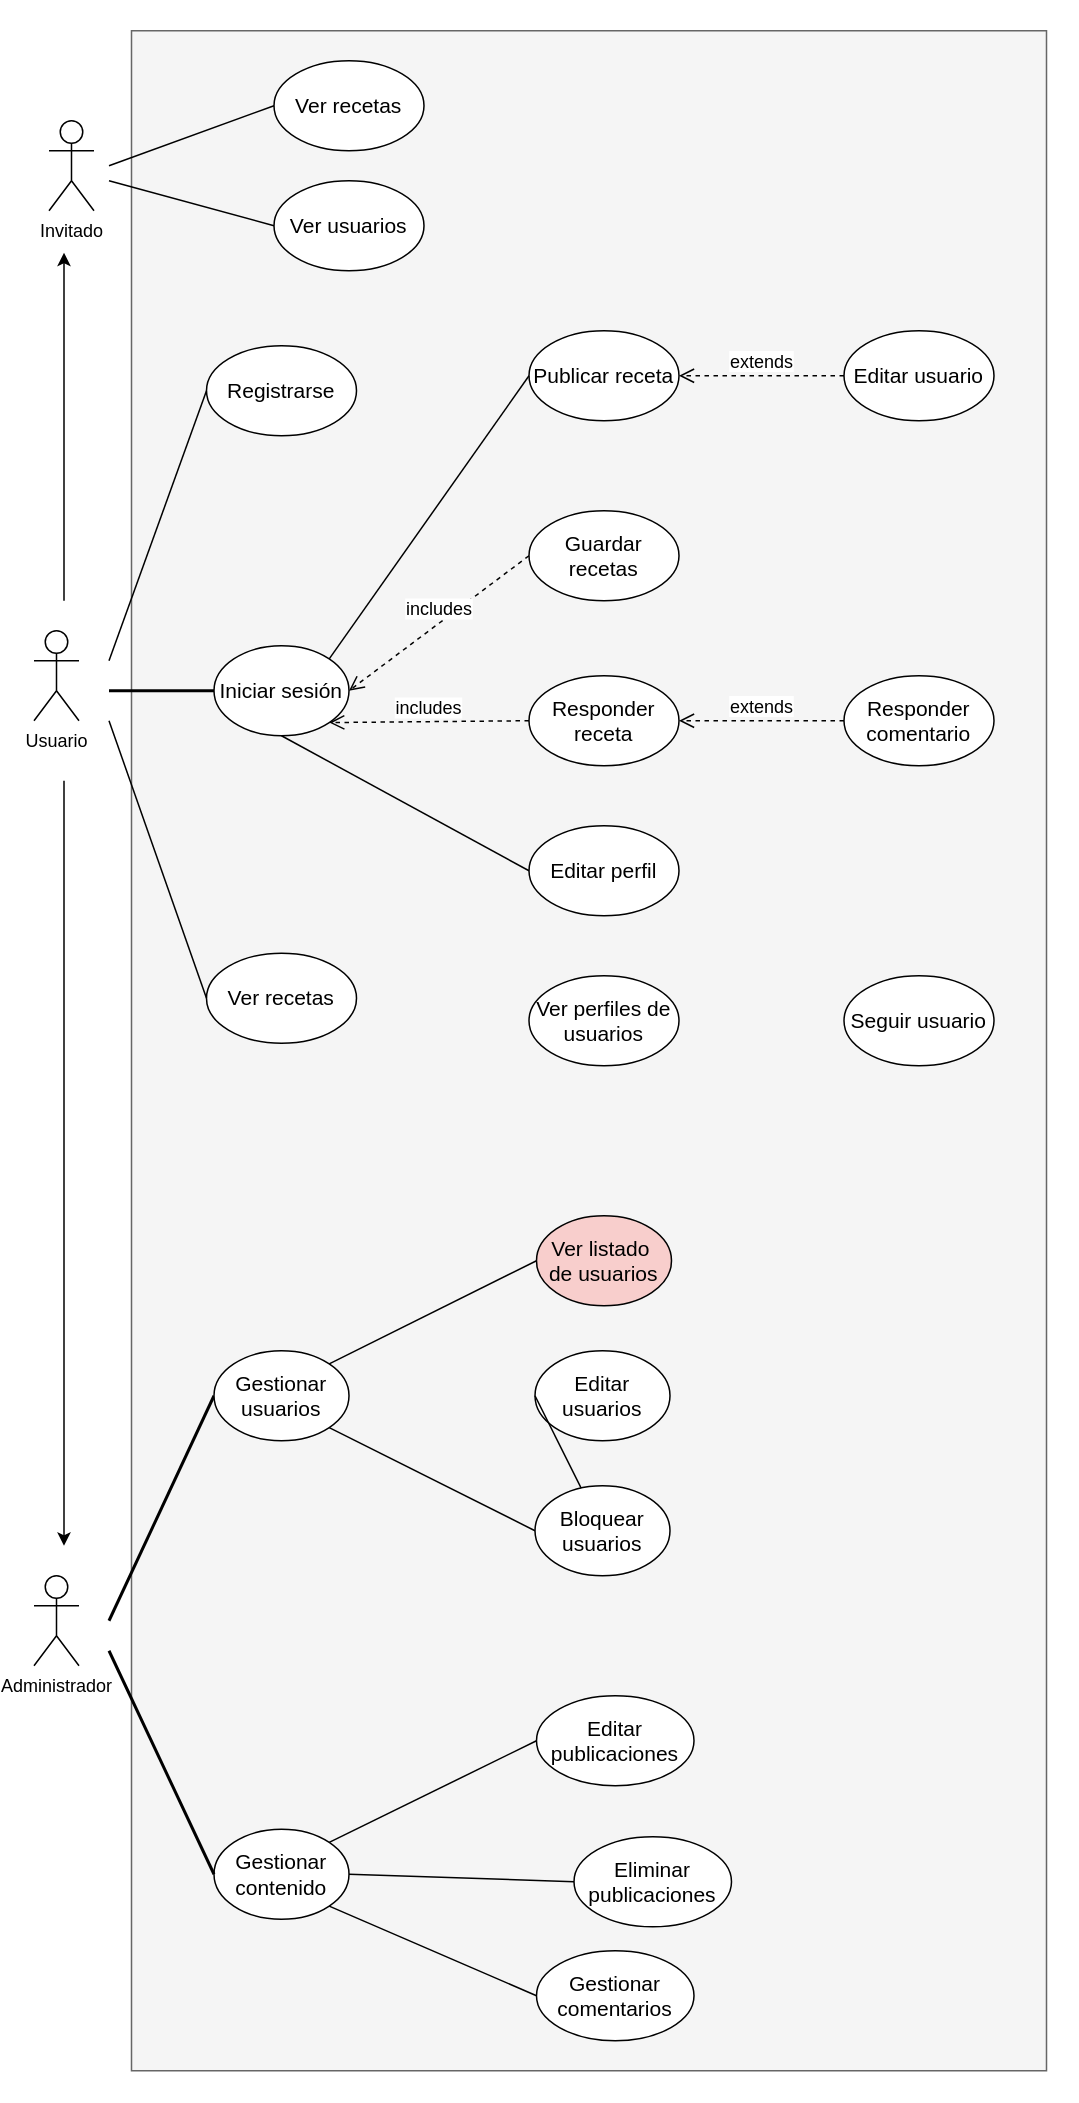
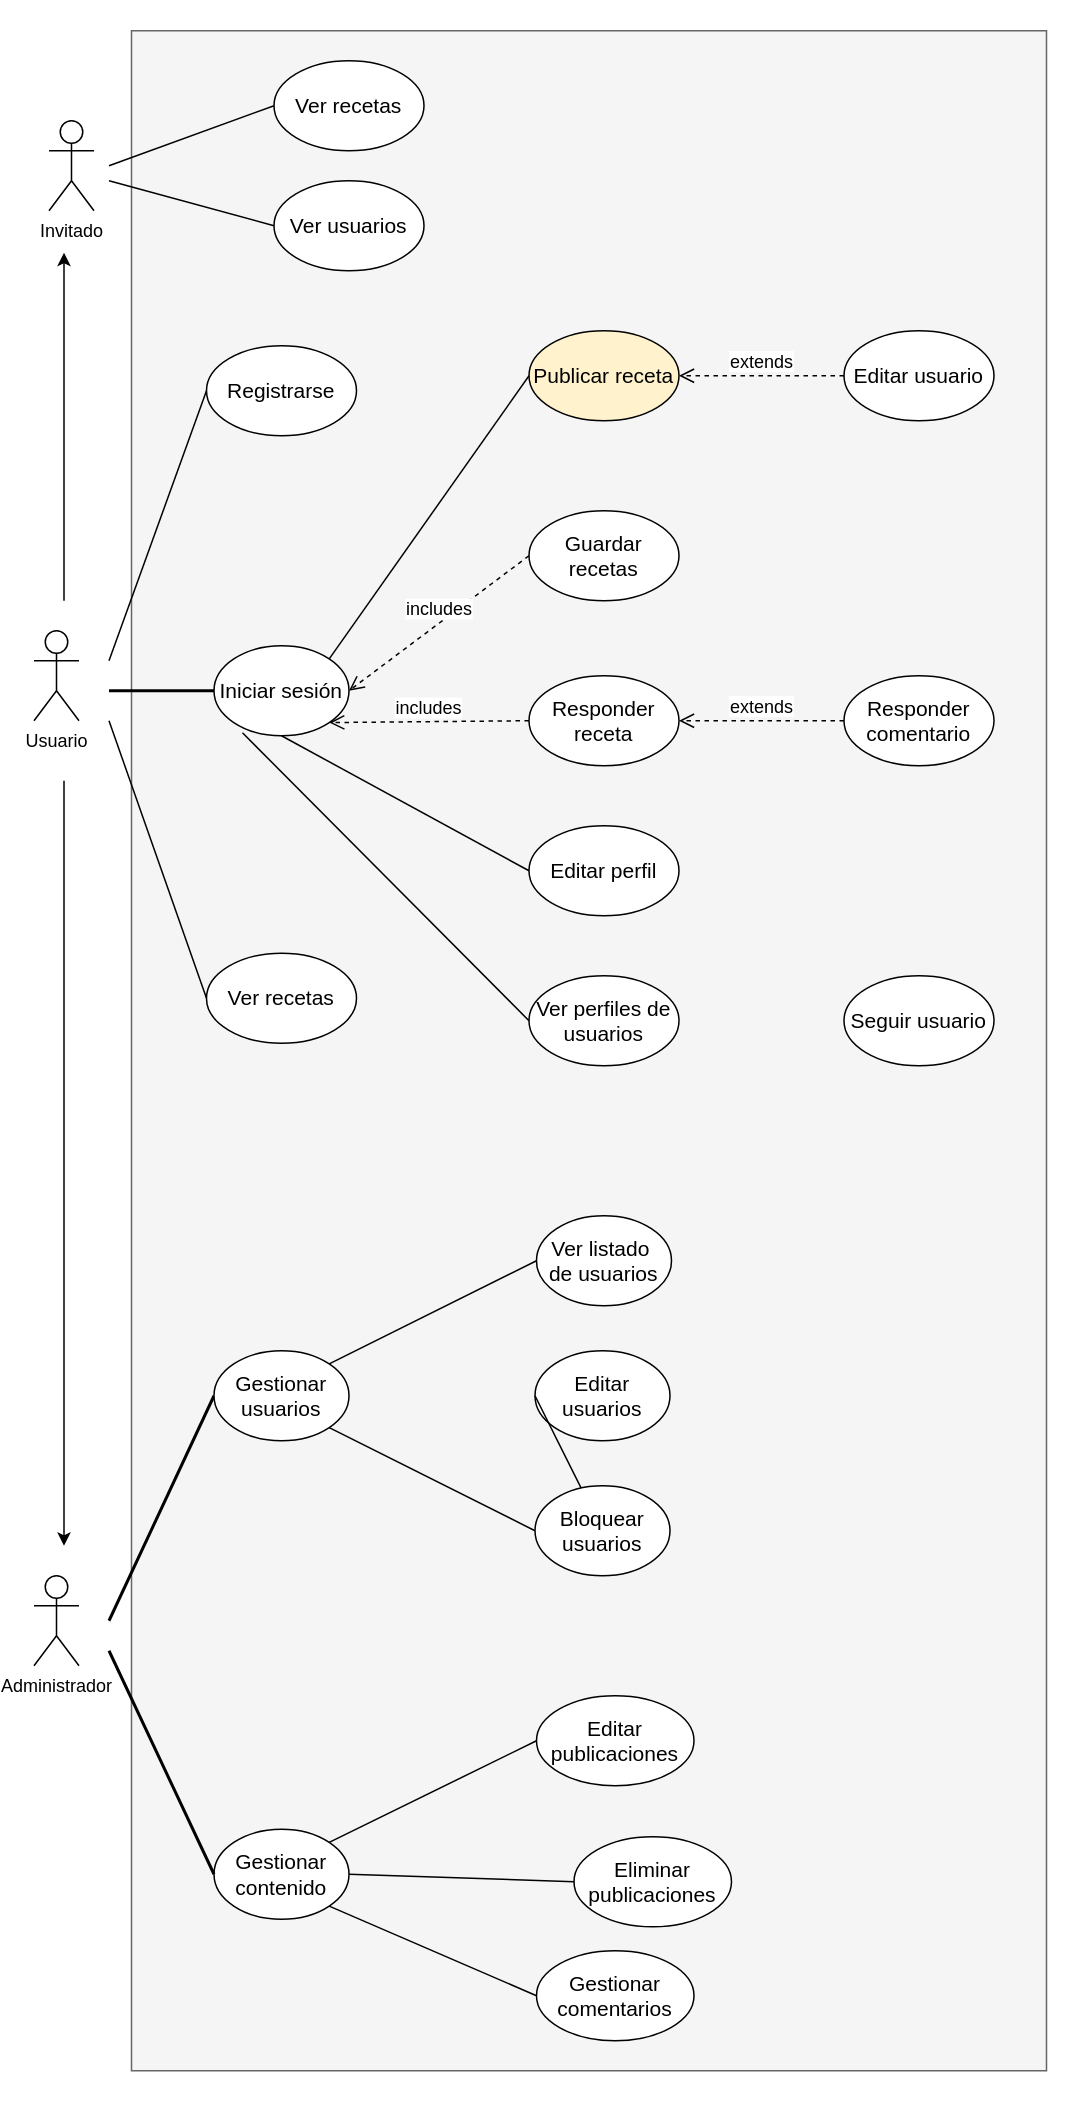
node "Publicar receta": fillcolor #ffffff -> #fff2cc
edge "Iniciar sesión" -- "Ver perfiles de usuarios": added
node "Ver listado de usuarios": fillcolor #f8cecc -> #ffffff
